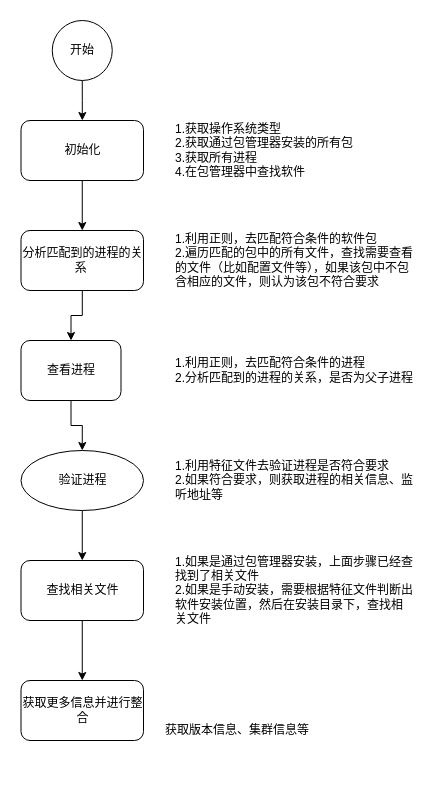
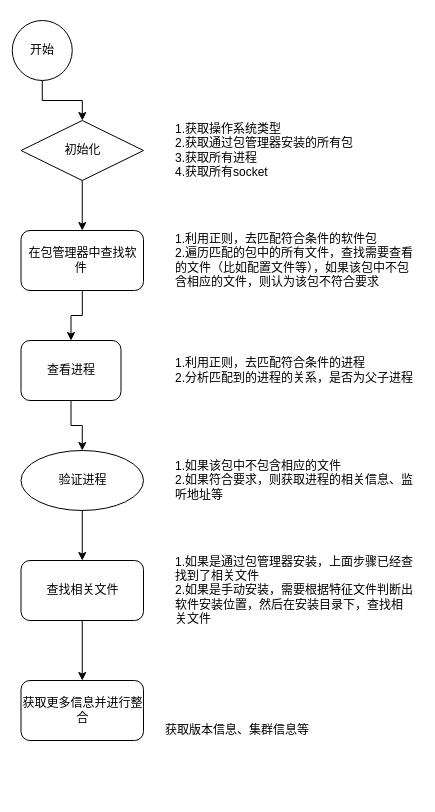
node "开始": moved (82, 51) -> (42, 51)
node "初始化": shape rounded rectangle -> diamond
node "1.获取操作系统类型 2.获取通过包管理器安装的所有包 3.获取所有进程 4.在包管理器中查找软件": label "1.获取操作系统类型 2.获取通过包管理器安装的所有包 3.获取所有进程 4.在包管理器中查找软件" -> "1.获取操作系统类型 2.获取通过包管理器安装的所有包 3.获取所有进程 4.获取所有socket"
node "分析匹配到的进程的关系": label "分析匹配到的进程的关系" -> "在包管理器中查找软件"
node "1.利用特征文件去验证进程是否符合要求 2.如果符合要求，则获取进程的相关信息、监听地址等": label "1.利用特征文件去验证进程是否符合要求 2.如果符合要求，则获取进程的相关信息、监听地址等" -> "1.如果该包中不包含相应的文件 2.如果符合要求，则获取进程的相关信息、监听地址等"
